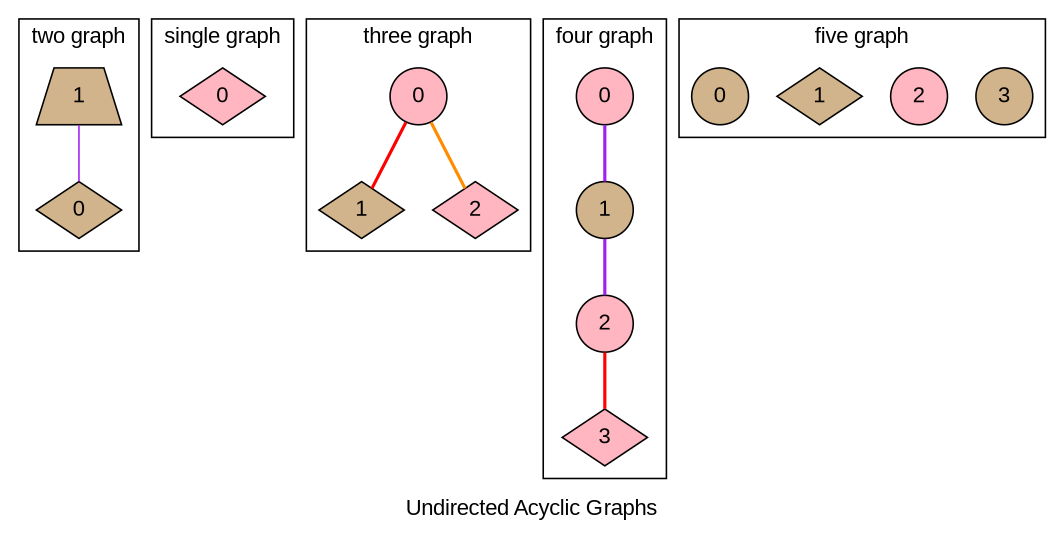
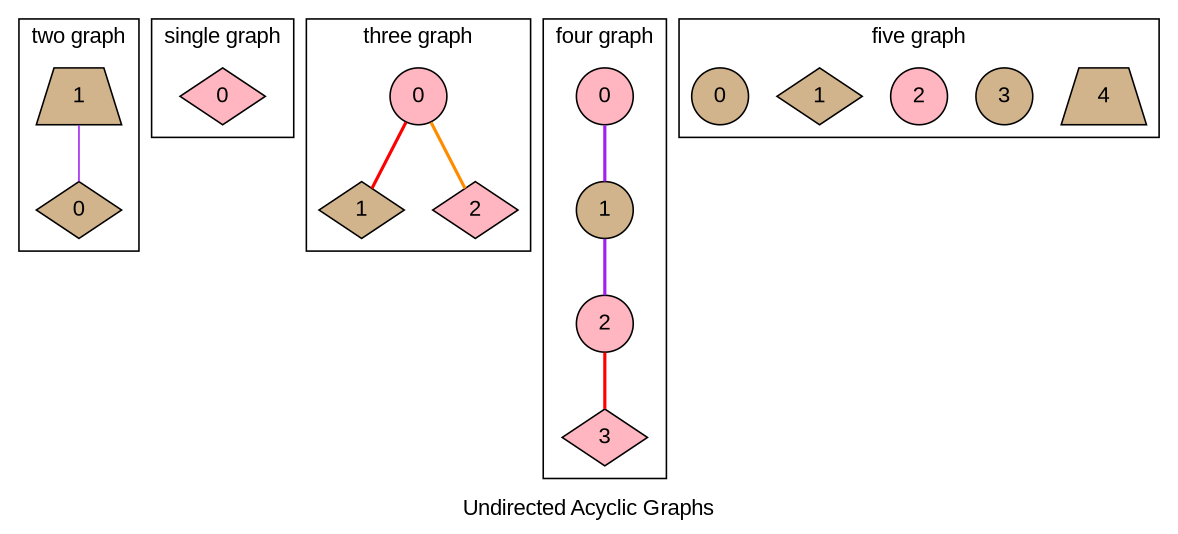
node "4": added
